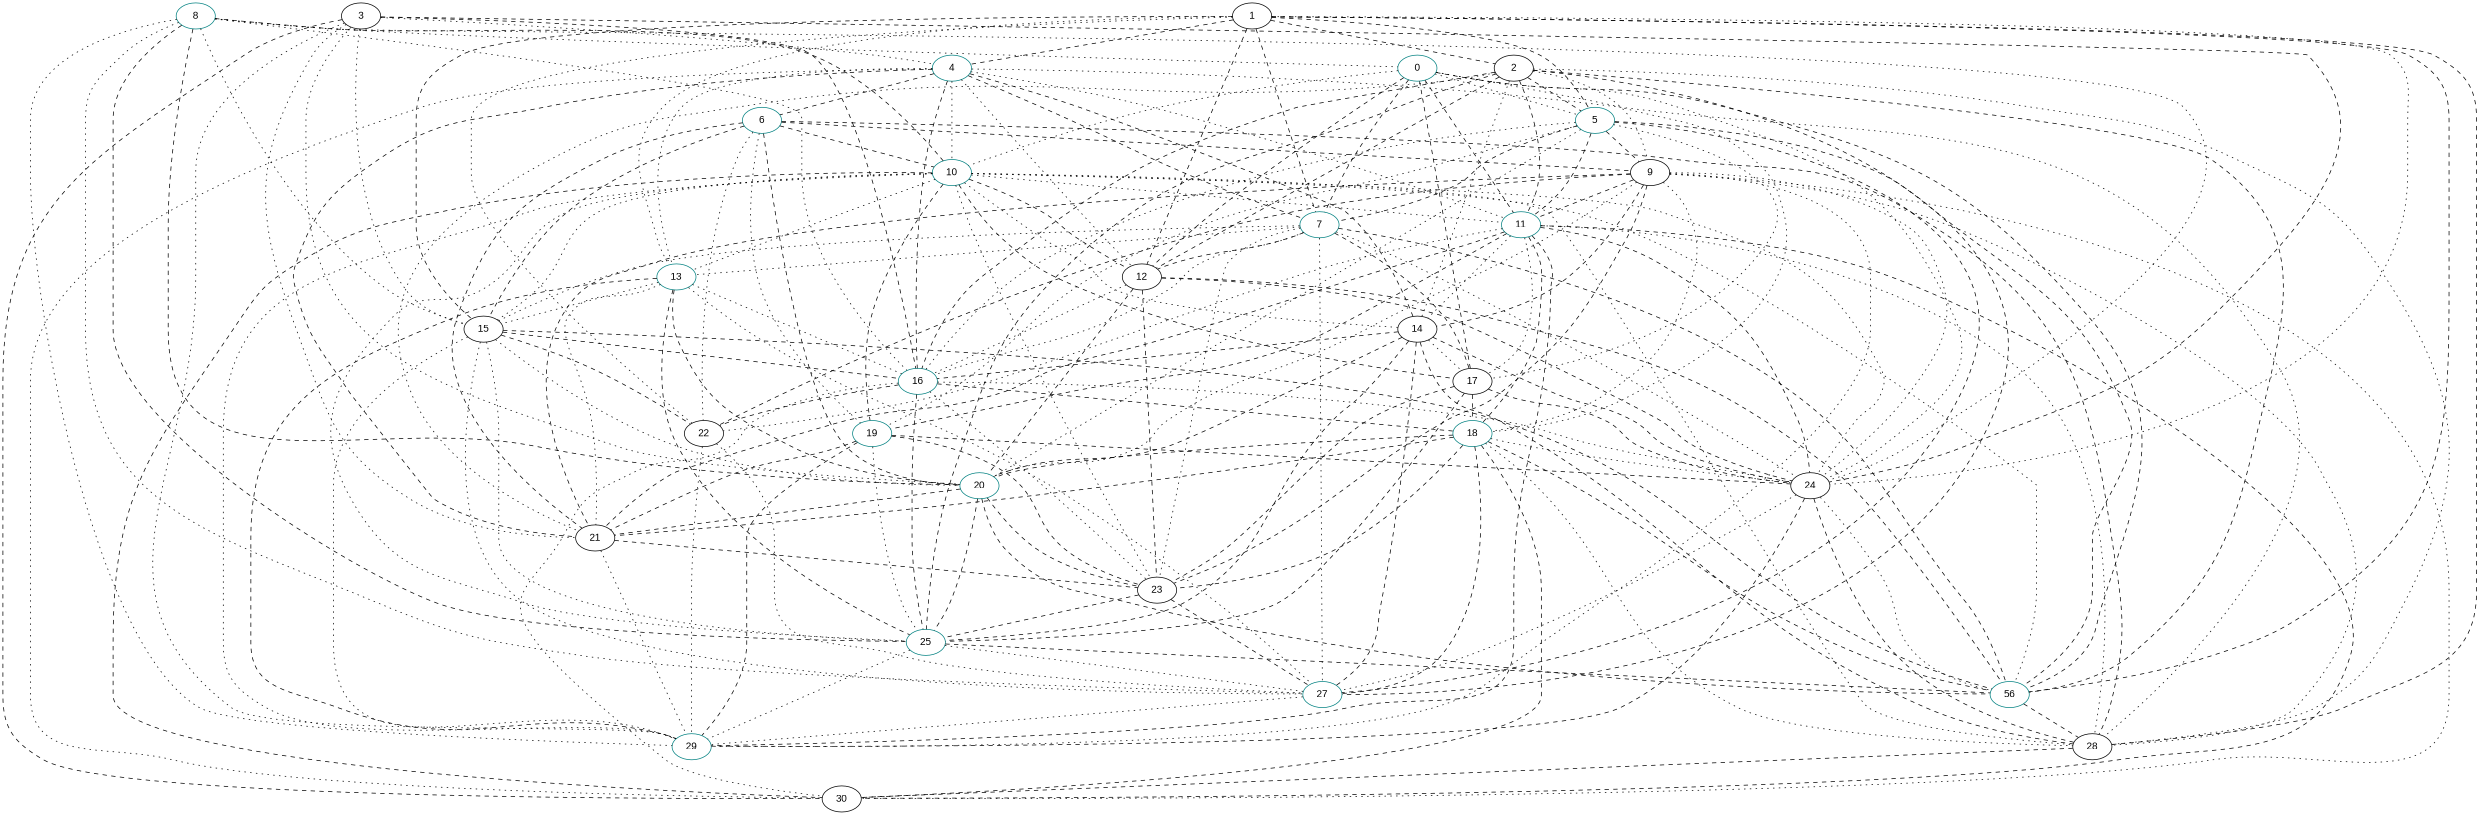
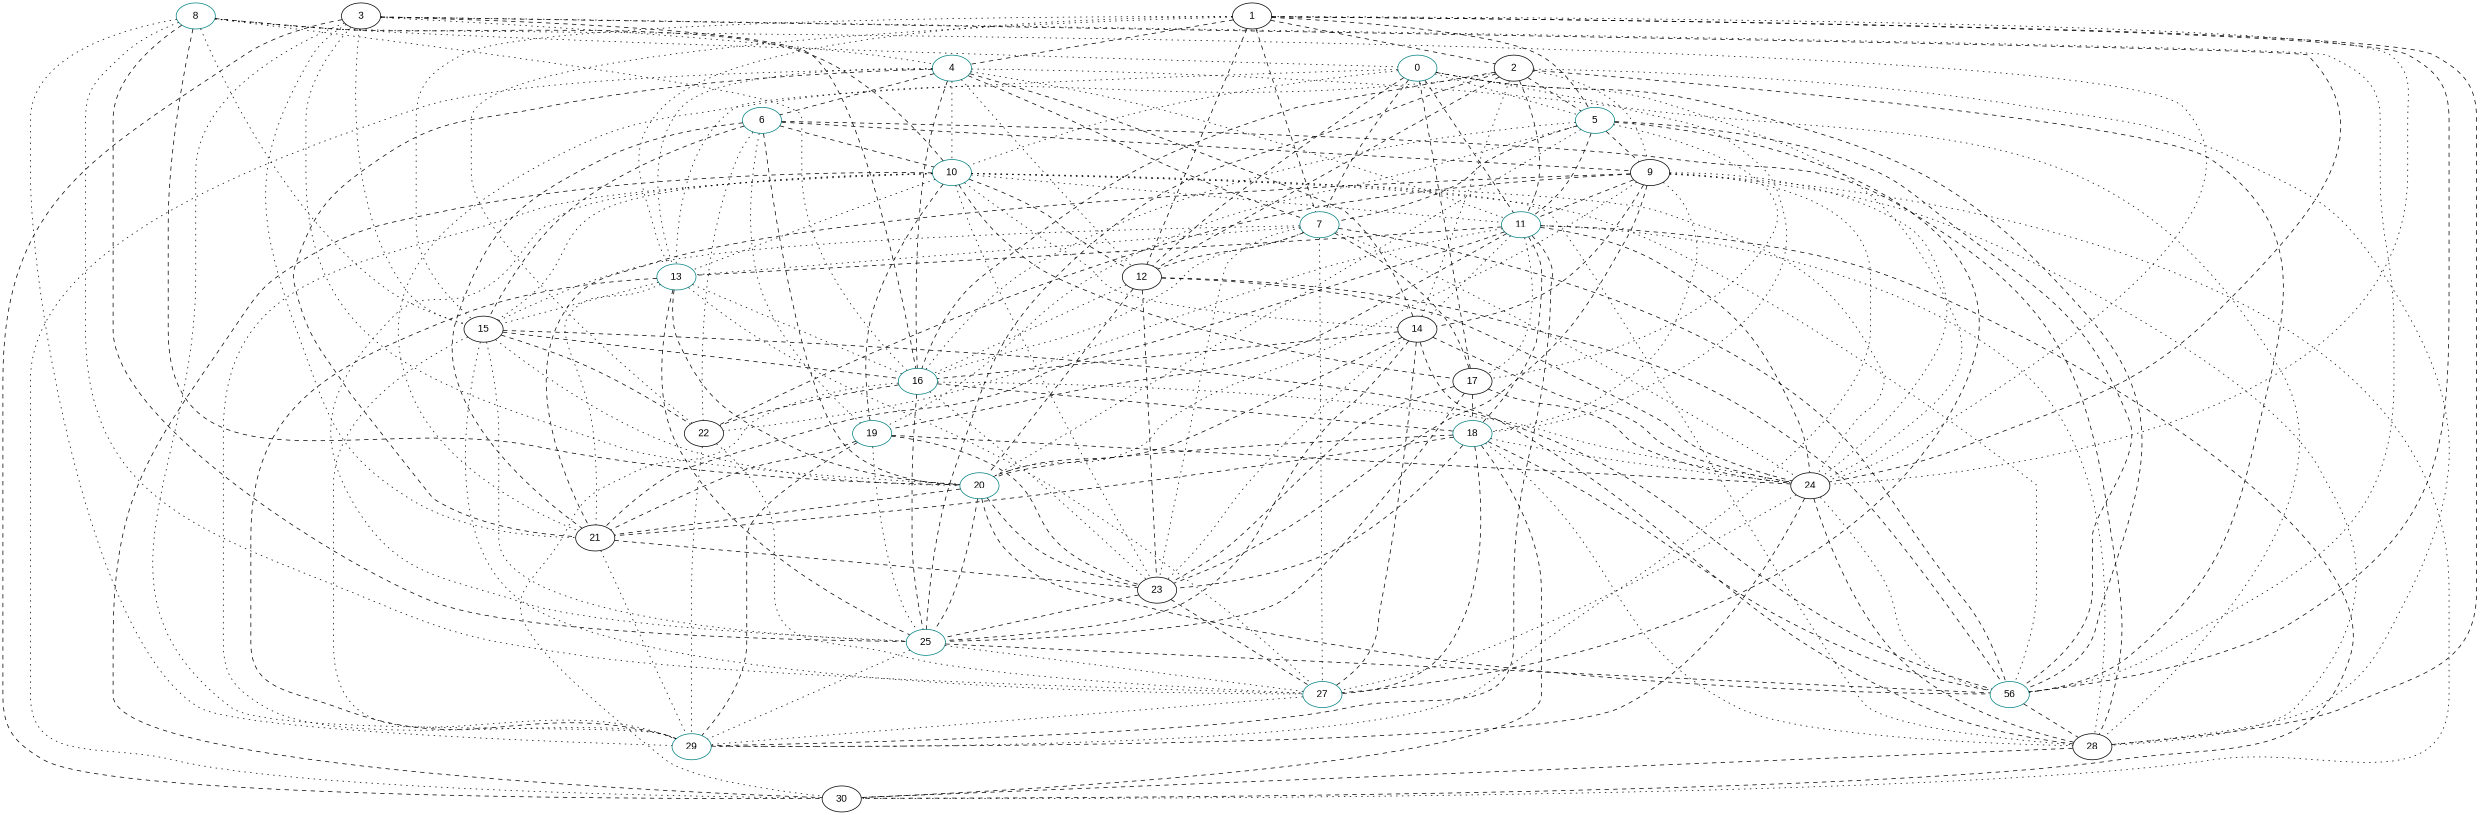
edge "1" -- "15": style dashed -> dotted
edge "3" -- "56": added
edge "0" -- "13": added
edge "11" -- "13": added
edge "14" -- "17": now "14" -- "23"
edge "2" -- "27": removed
